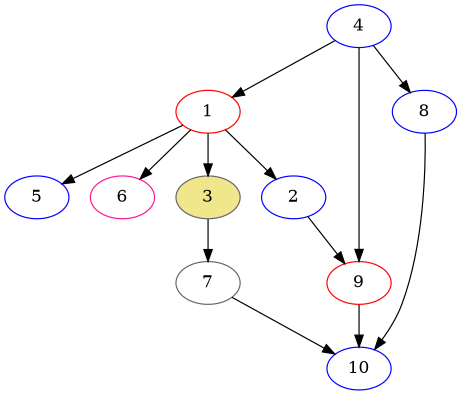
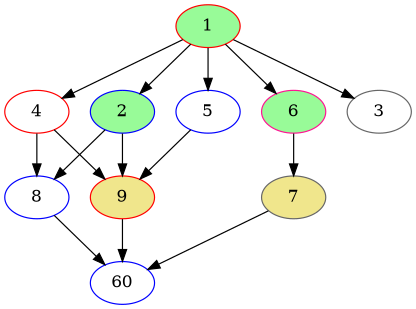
node "4": color blue -> red
edge "4" -> "1": reversed
node "1": fillcolor white -> palegreen
edge "2" -> "8": added
edge "5" -> "9": added
node "6": fillcolor white -> palegreen
node "3": fillcolor khaki -> white
node "2": fillcolor white -> palegreen
edge "3" -> "7": now "6" -> "7"
node "7": fillcolor white -> khaki
node "9": fillcolor white -> khaki
node "10": label "10" -> "60"
